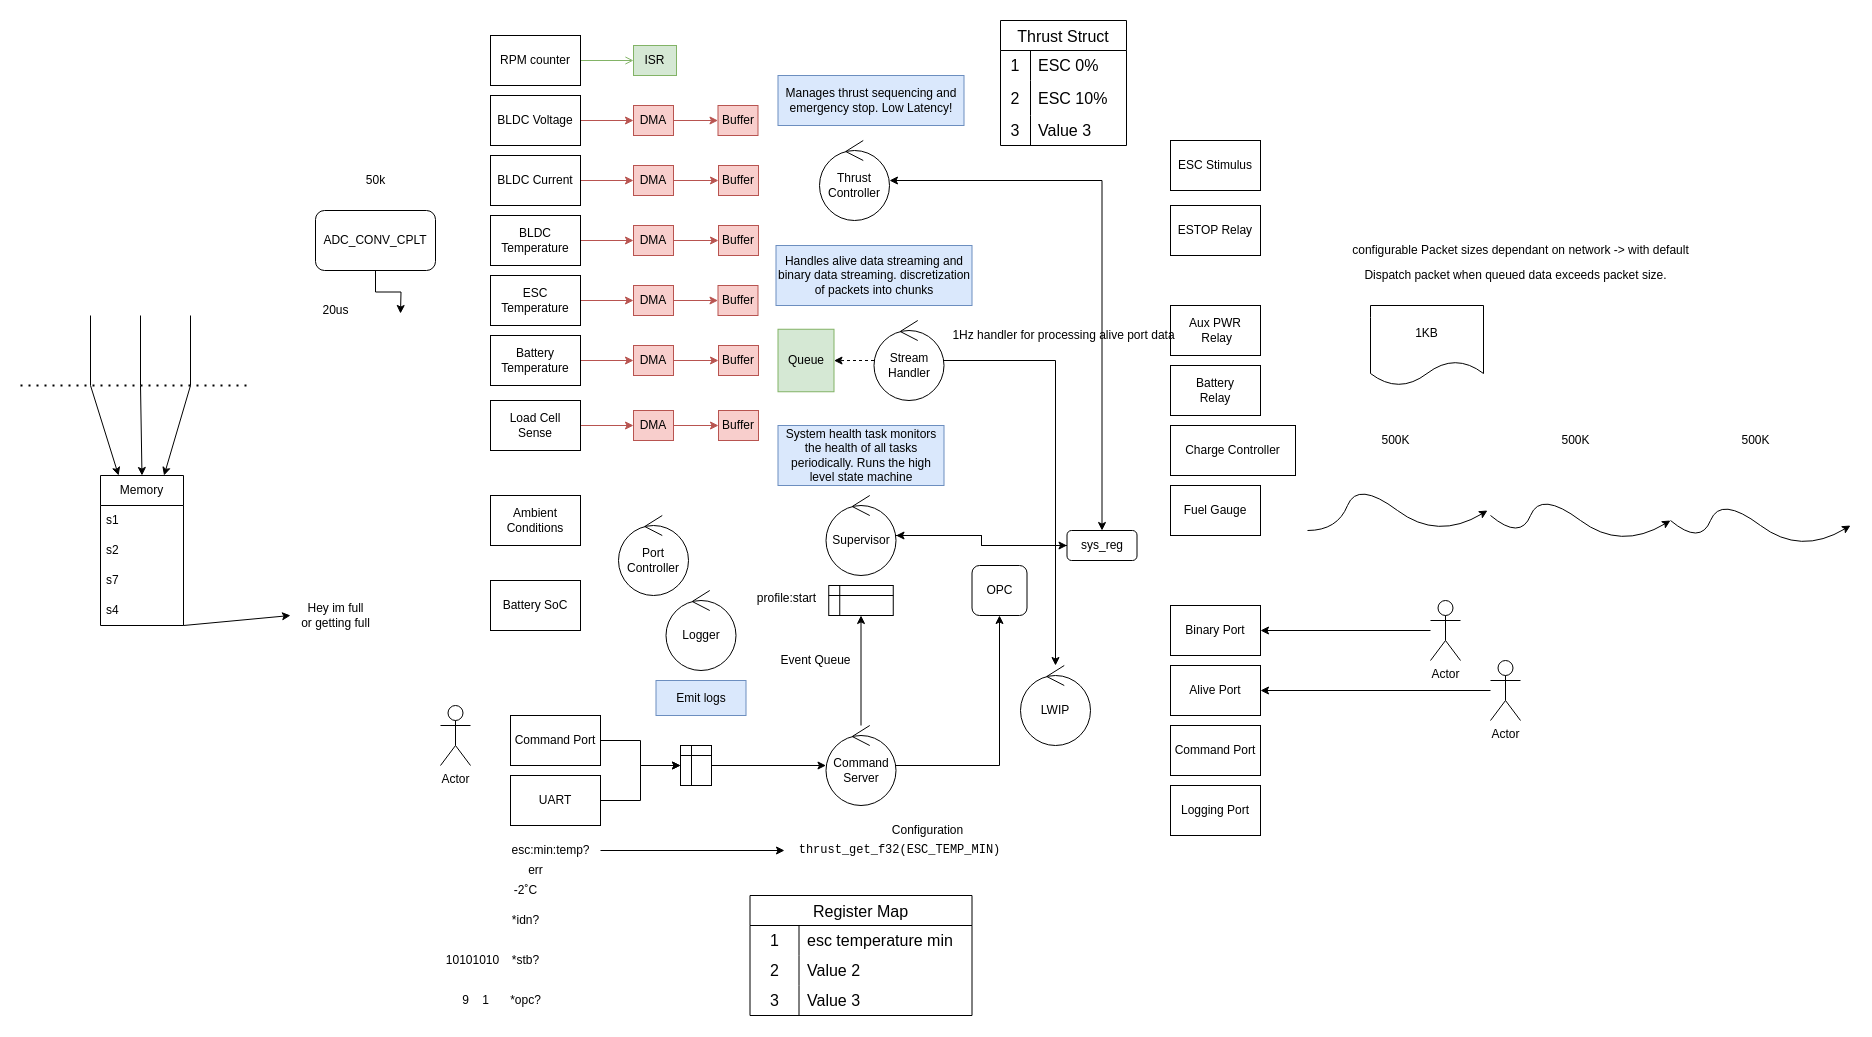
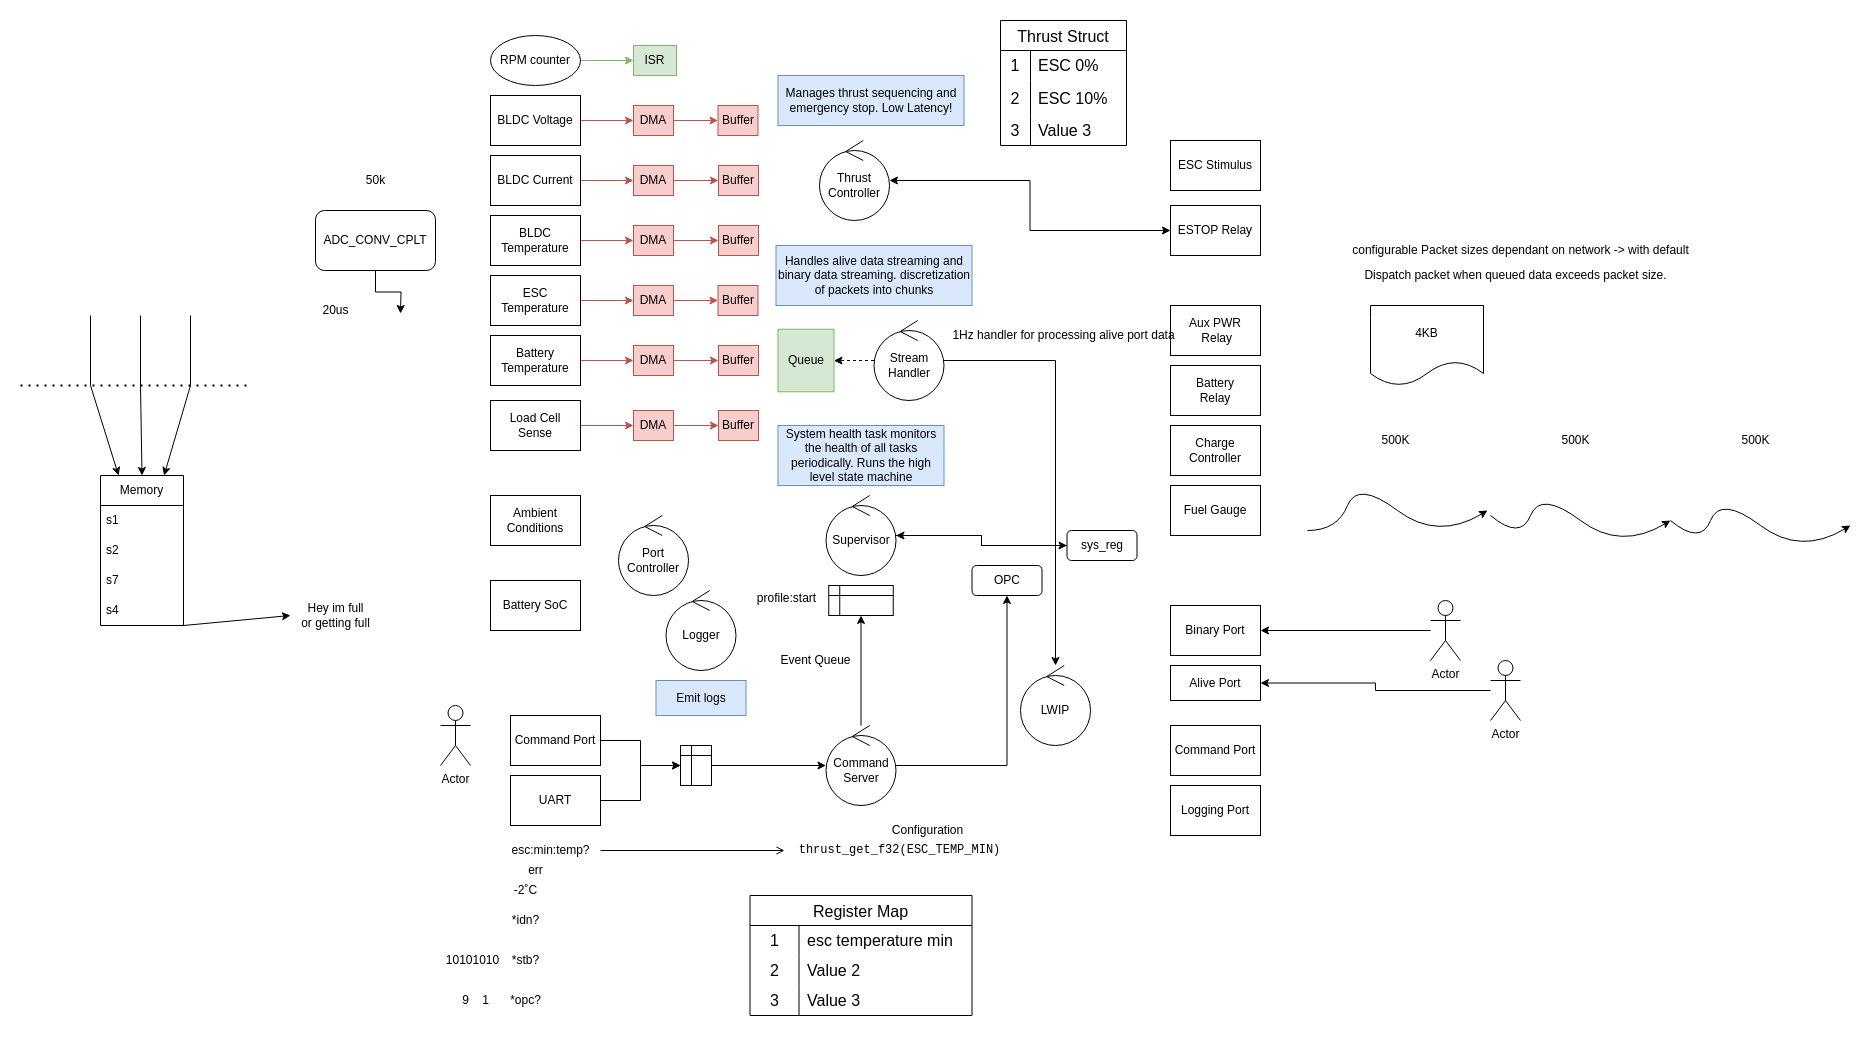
node "RPM counter": shape rectangle -> ellipse
edge "RPM counter" -> "ISR": arrowhead open -> classic
edge "Thrust Controller" -- "sys_reg": now "Thrust Controller" -- "ESTOP Relay"
node "1KB": label "1KB" -> "4KB"
node "Charge Controller": size 125x50 -> 90x50
node "OPC": size 55x50 -> 70x30
node "Alive Port": size 90x50 -> 90x35
edge "esc:min:temp?" -> "thrust_get_f32(ESC_TEMP_MIN)": arrowhead classic -> open
